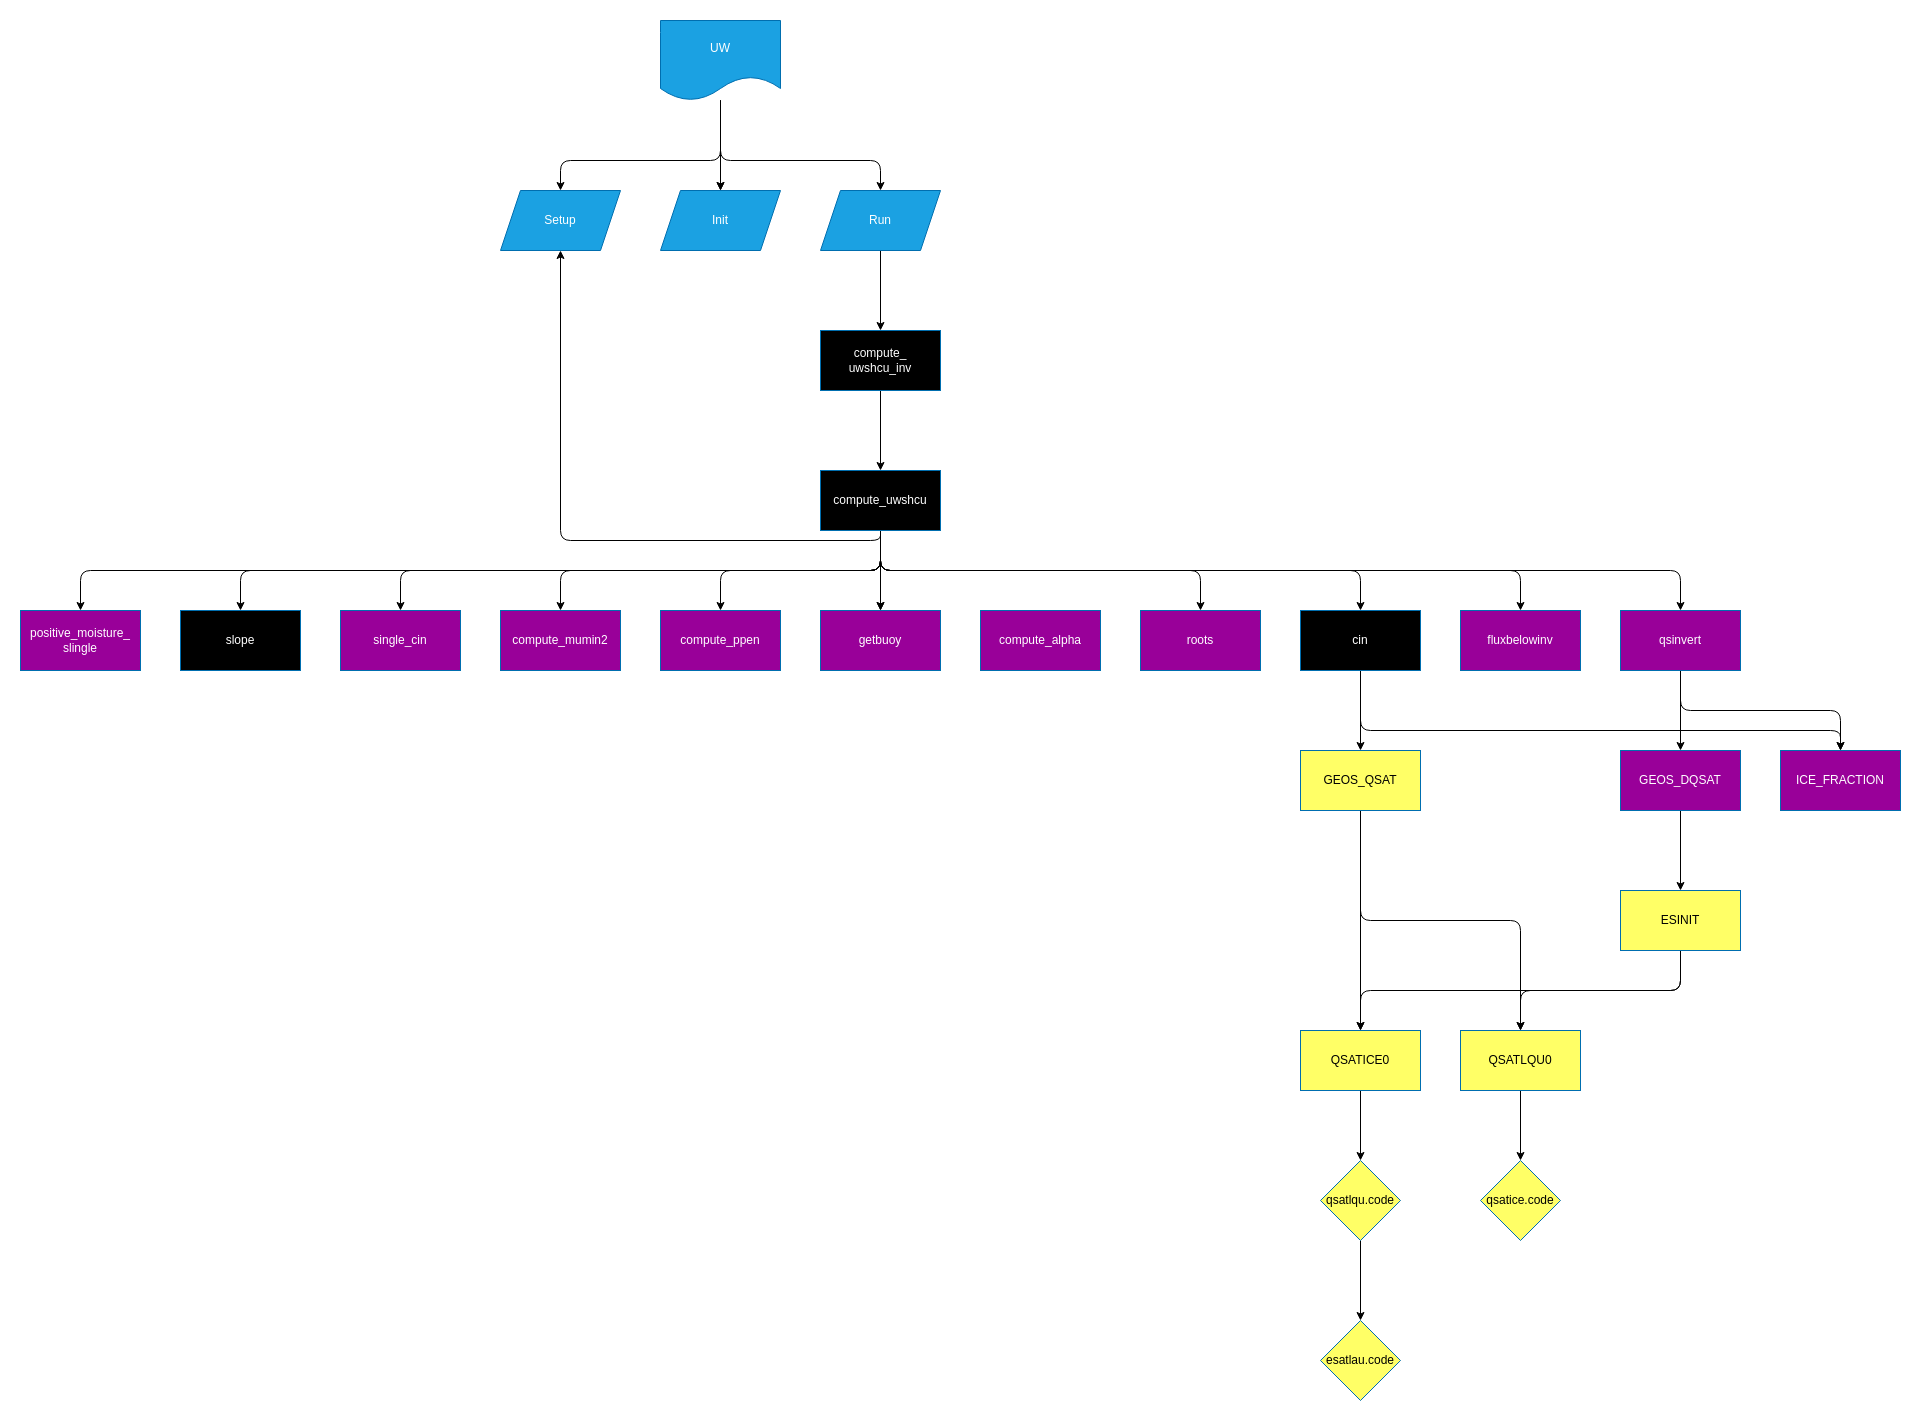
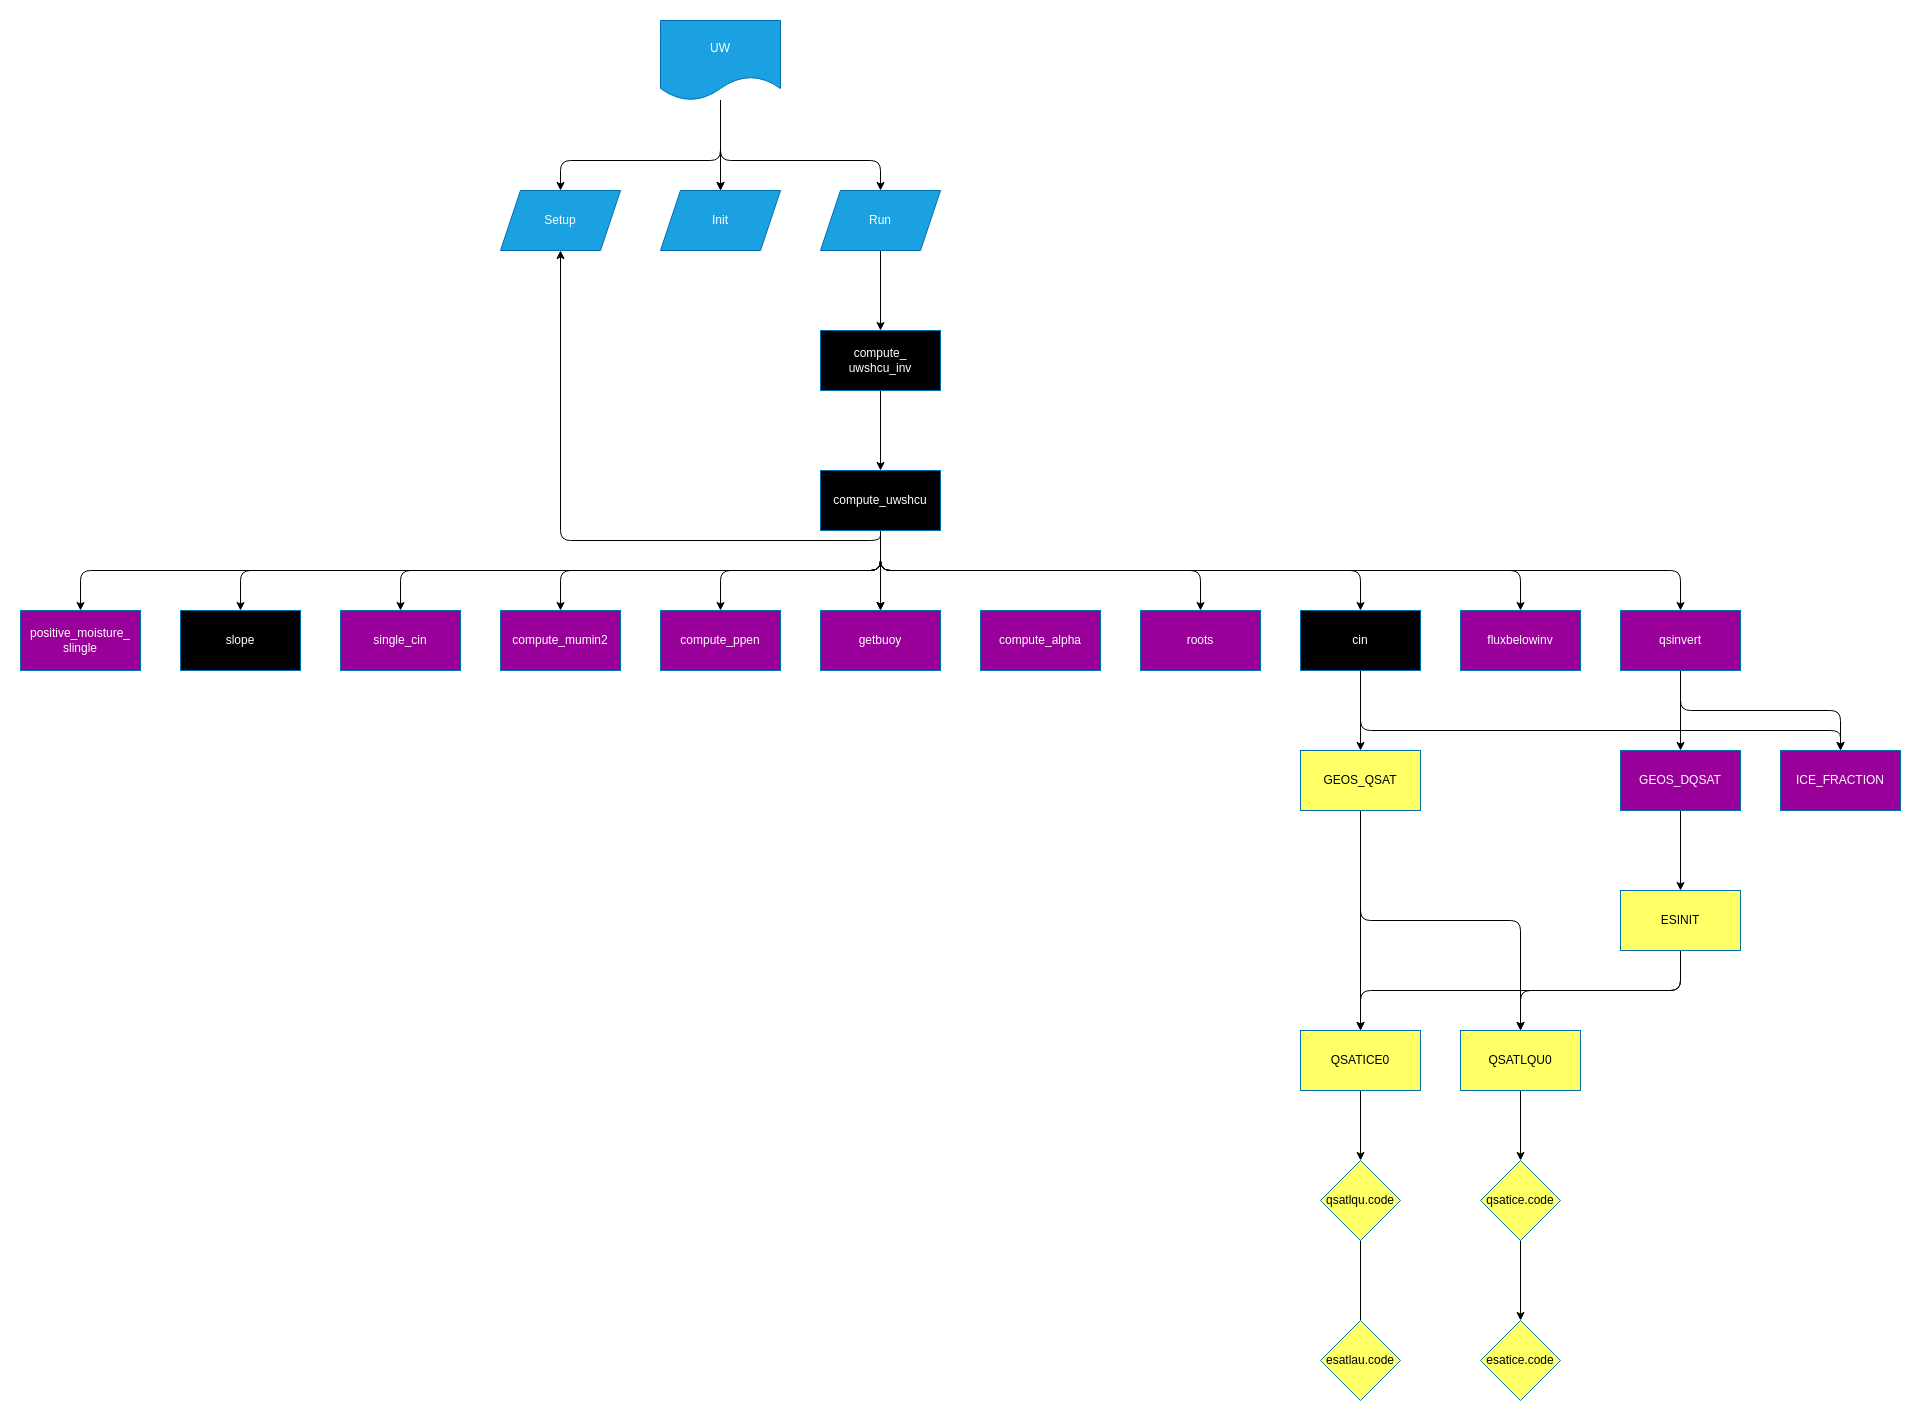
edge "qsatice.code" -> "esatice.code": added
edge "qsatlqu.code" -> "esatlau.code": arrowhead classic -> none
node "esatice.code": added
